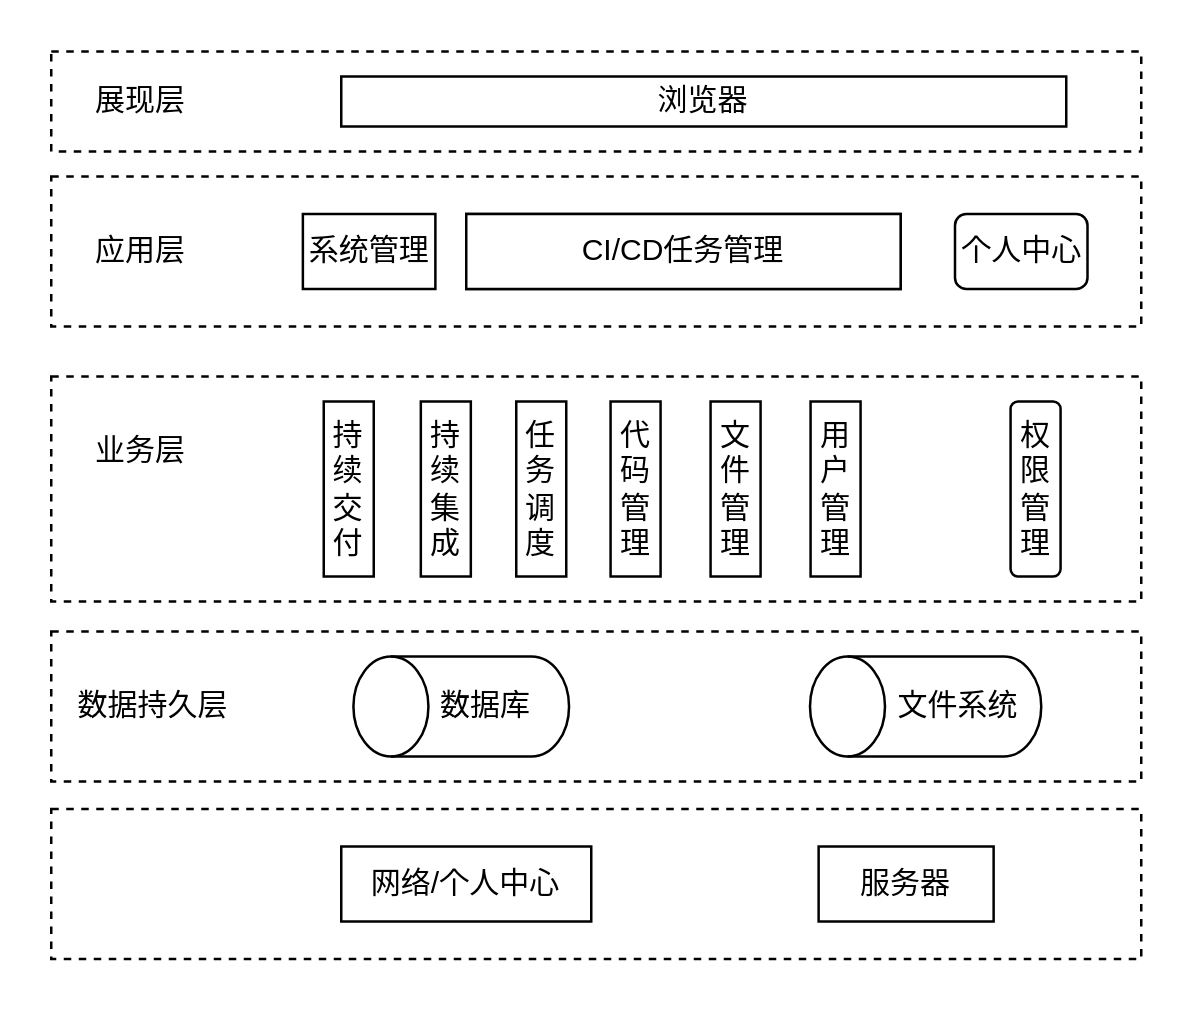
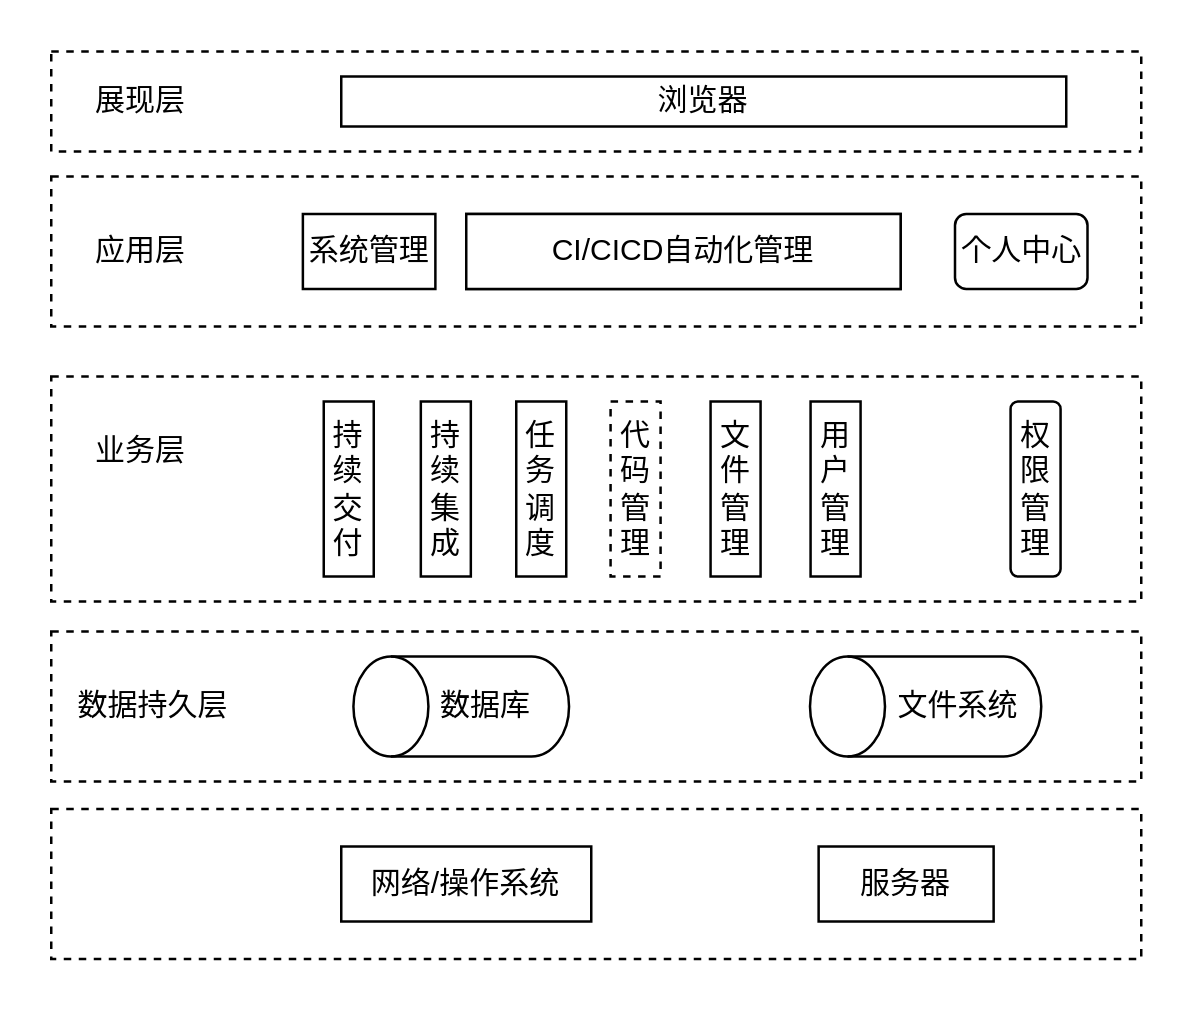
node "CI/CD任务管理": label "CI/CD任务管理" -> "CI/CICD自动化管理"
node "代码管理": style solid -> dashed
node "网络/个人中心": label "网络/个人中心" -> "网络/操作系统"
